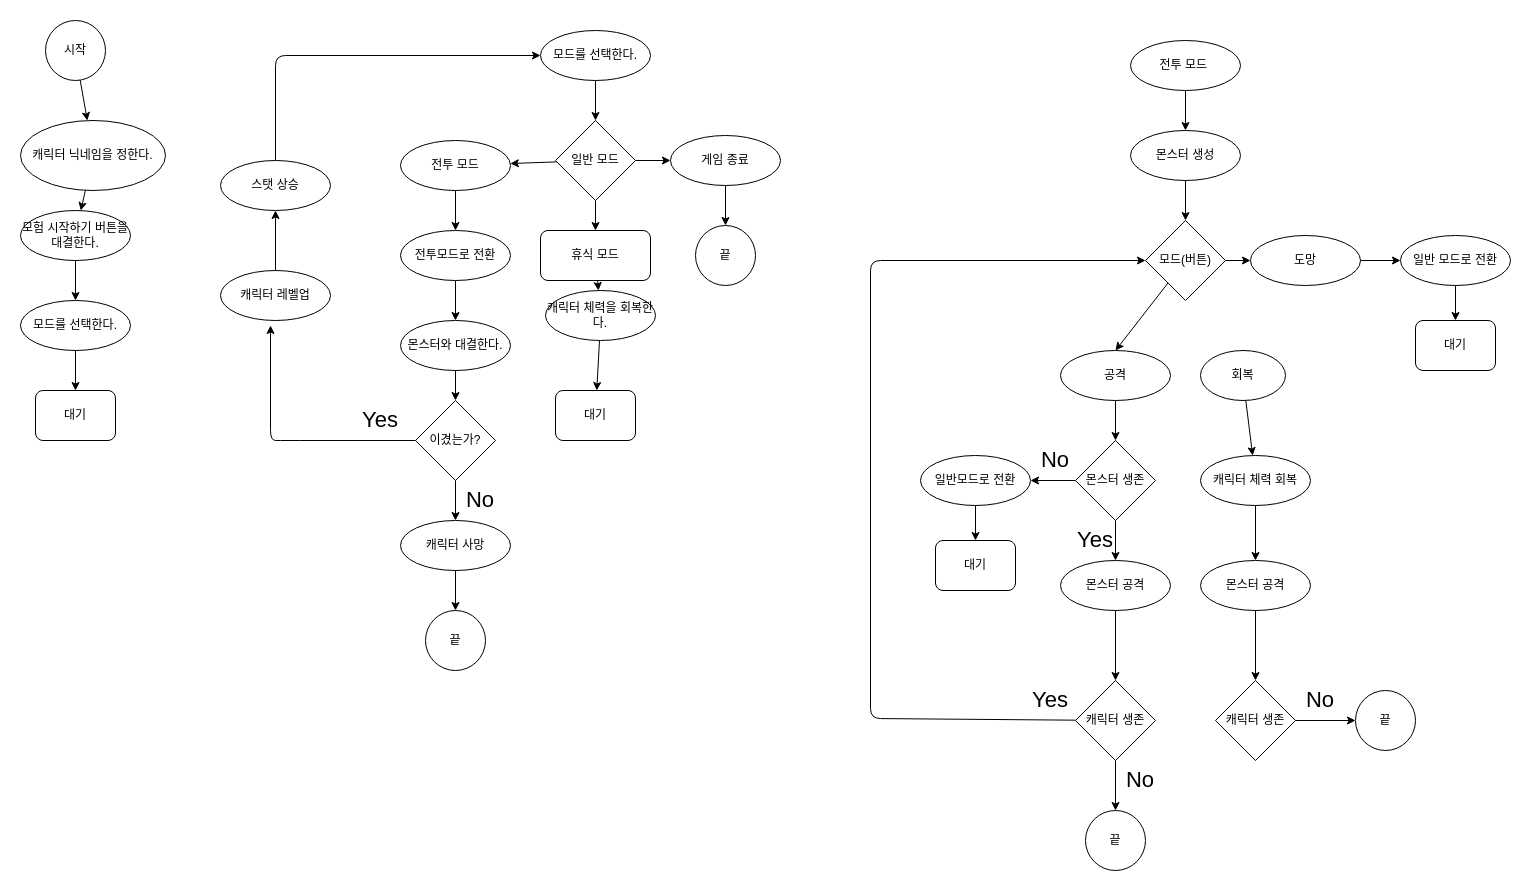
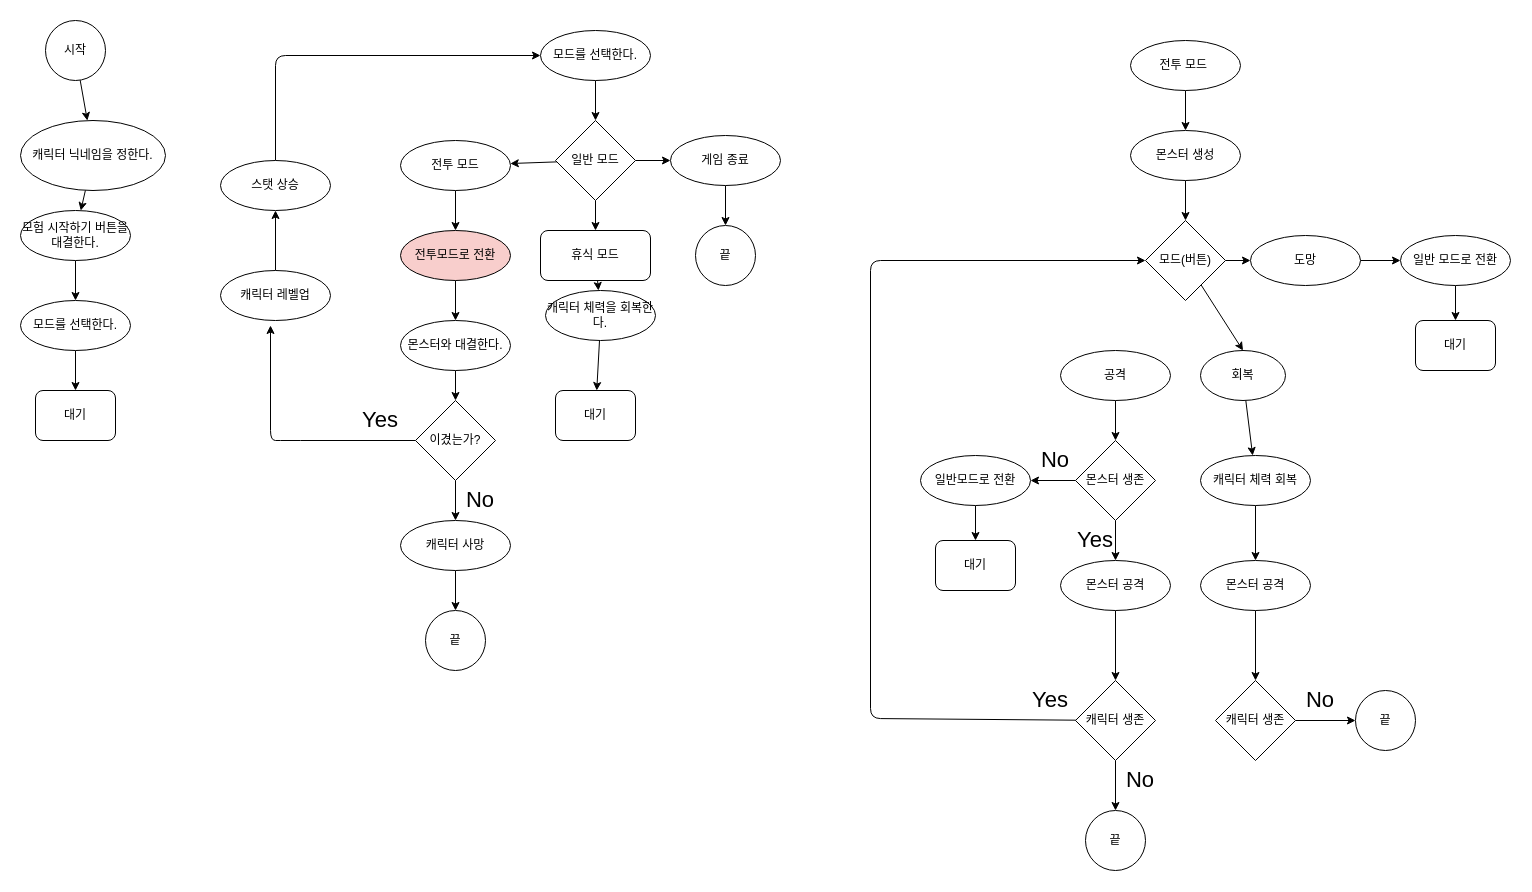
node "전투모드로 전환": fillcolor #ffffff -> #f8cecc
edge "모드(버튼)" -> "공격": removed
edge "모드(버튼)" -> "회복": added
